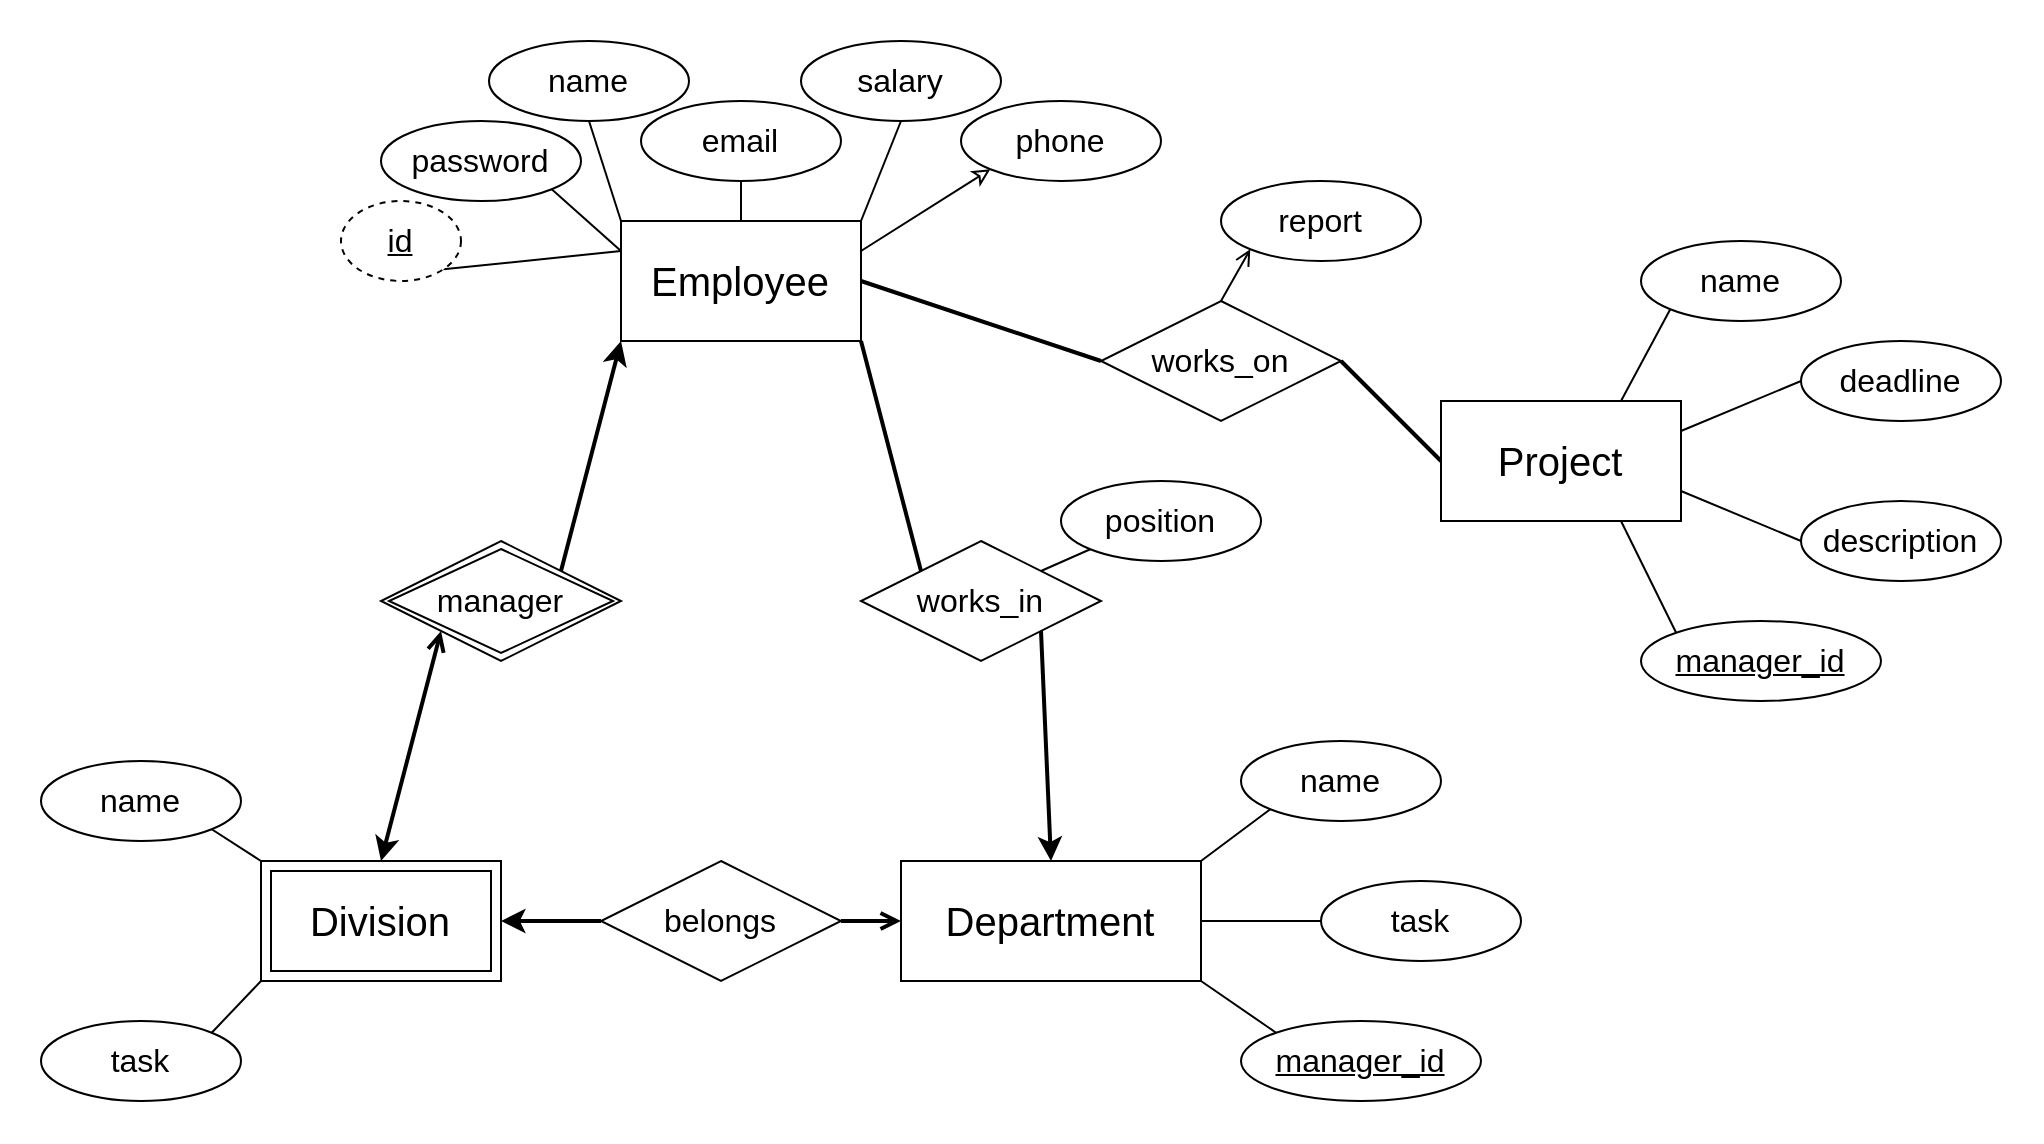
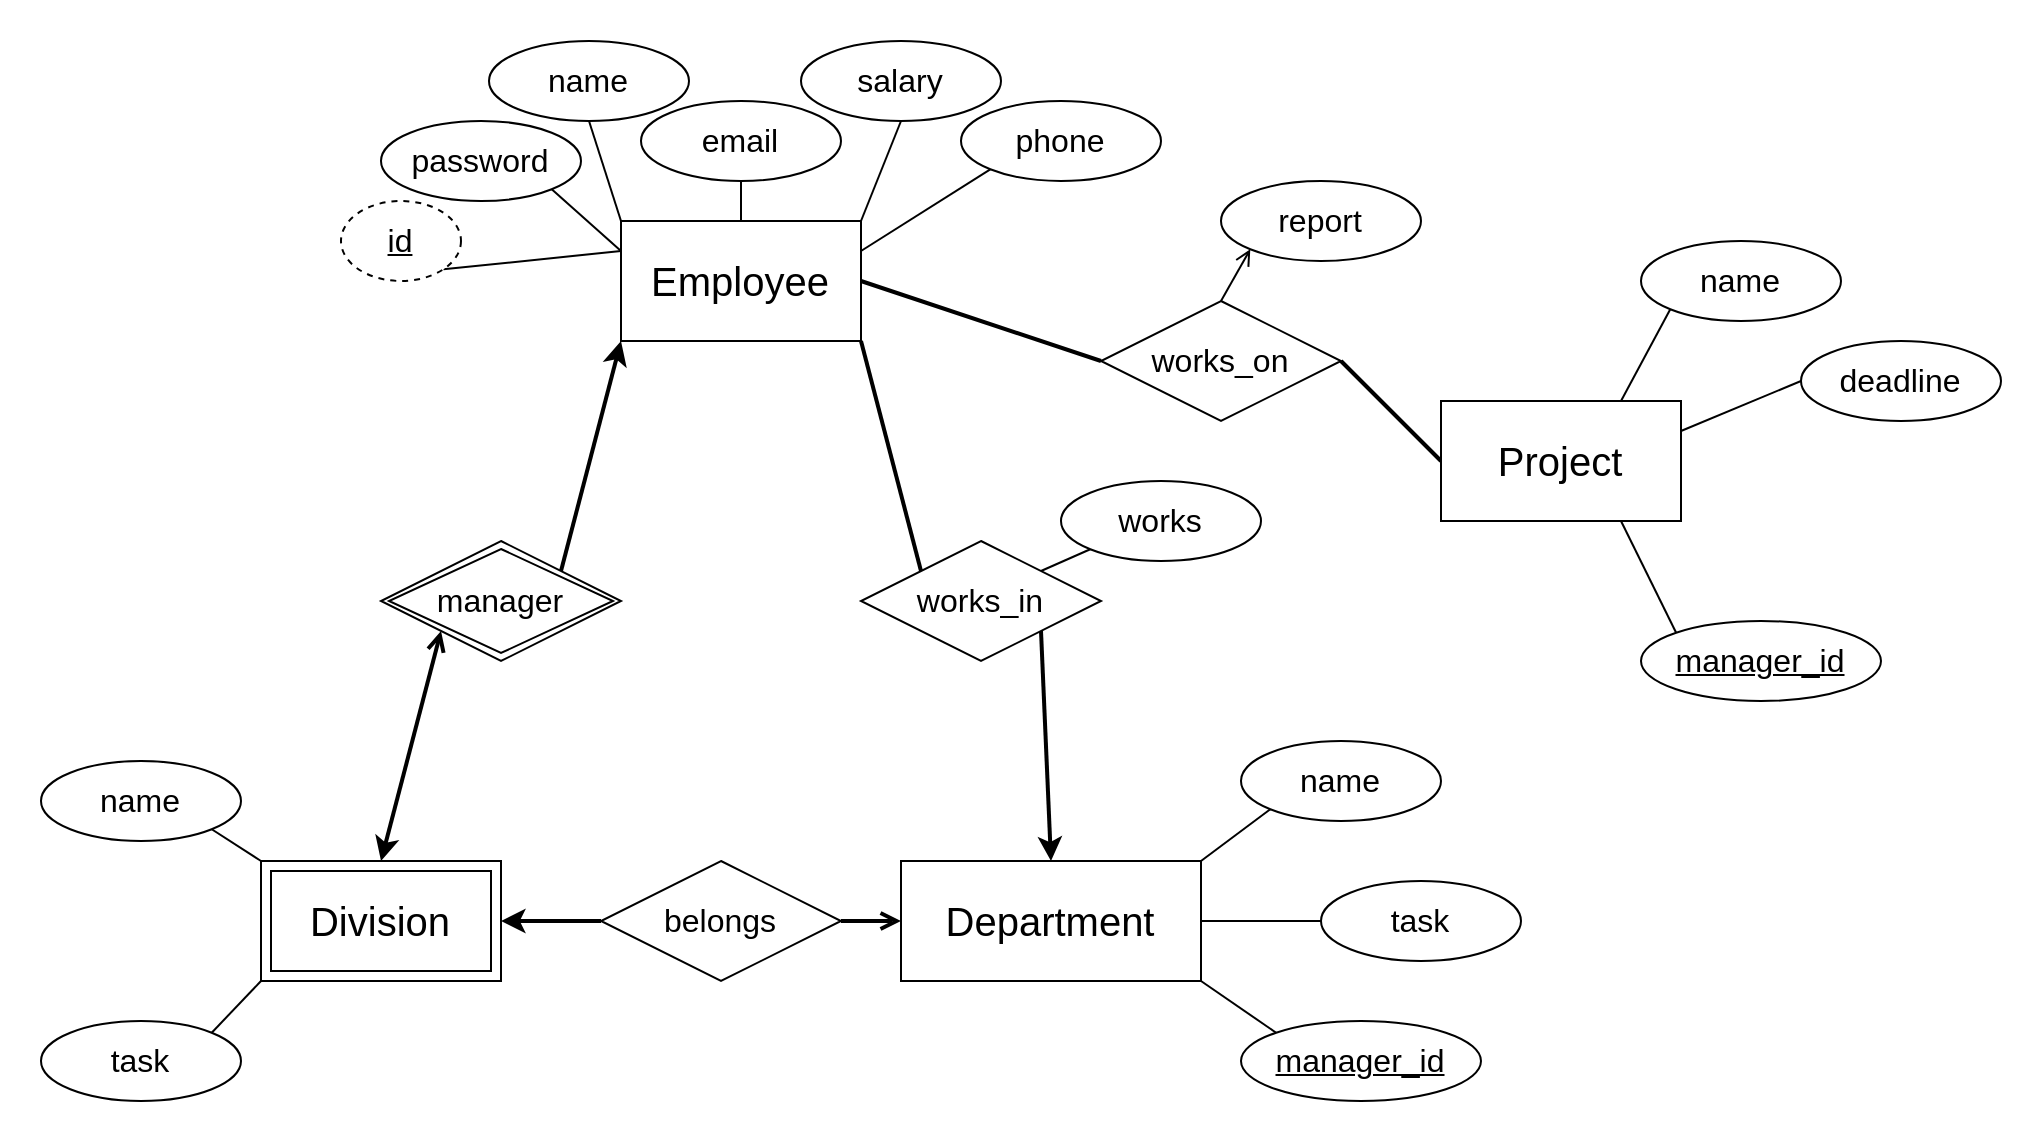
edge "Employee" -> "phone": arrowhead classic -> none
edge "Project" -- "description": removed
node "position": label "position" -> "works"
node "description": removed
